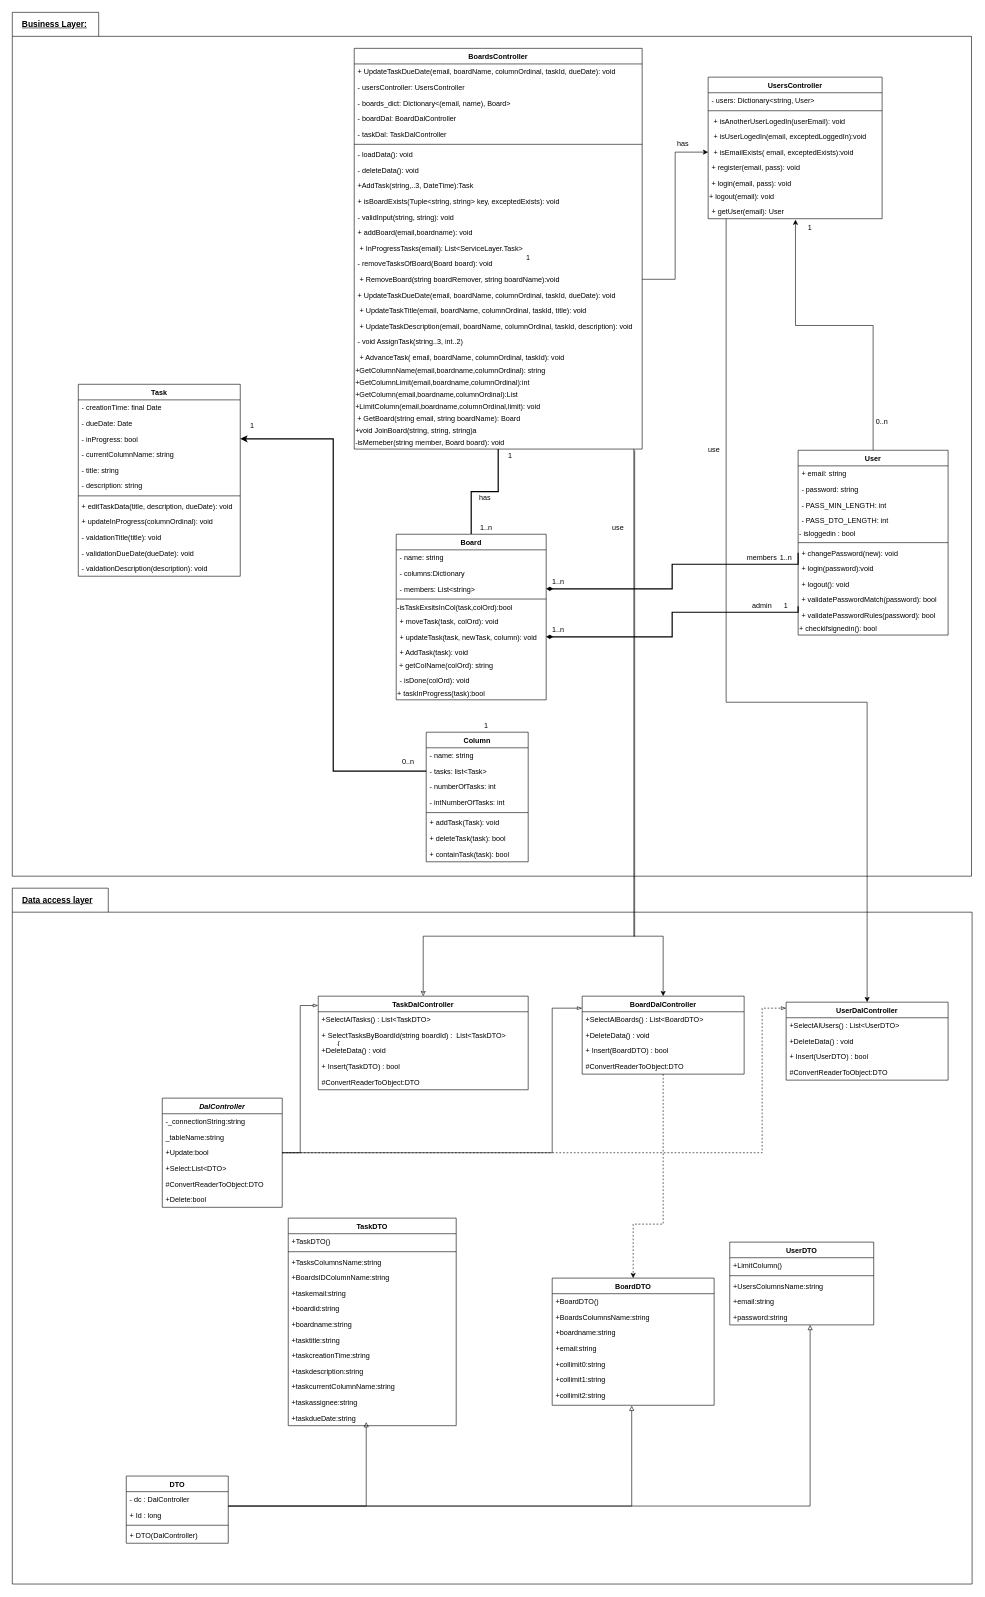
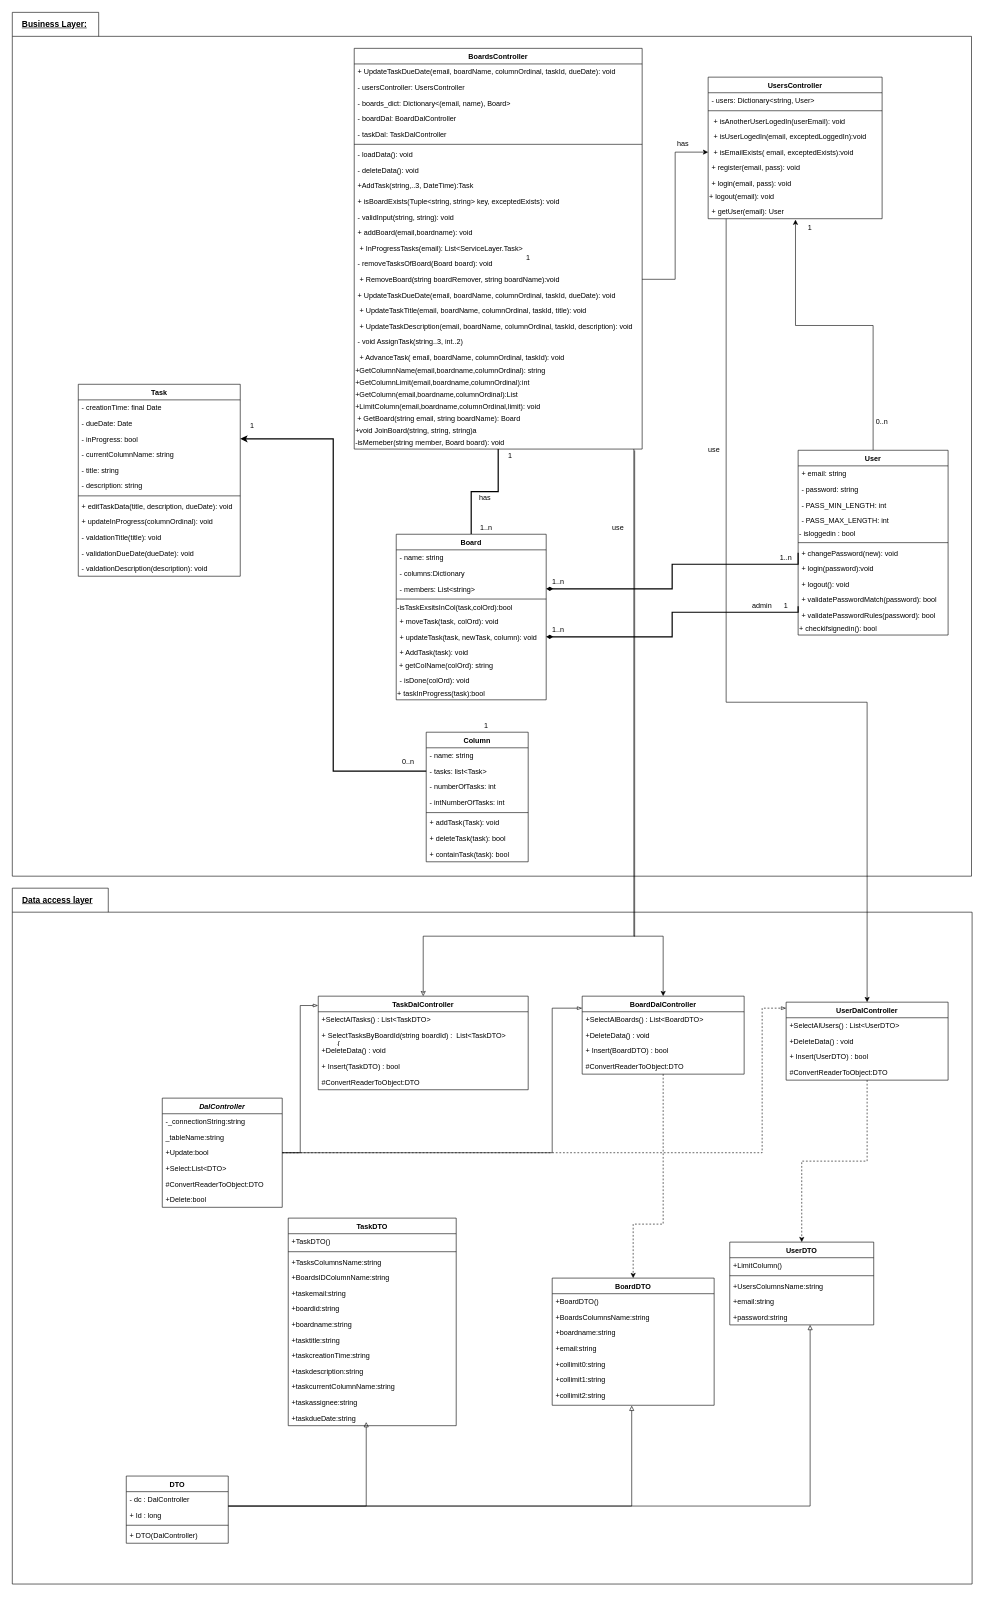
node "- PASS_DTO_LENGTH: int": label "- PASS_DTO_LENGTH: int" -> "- PASS_MAX_LENGTH: int"
node "members": removed
edge "UserDalController" -> "UserDTO": added
